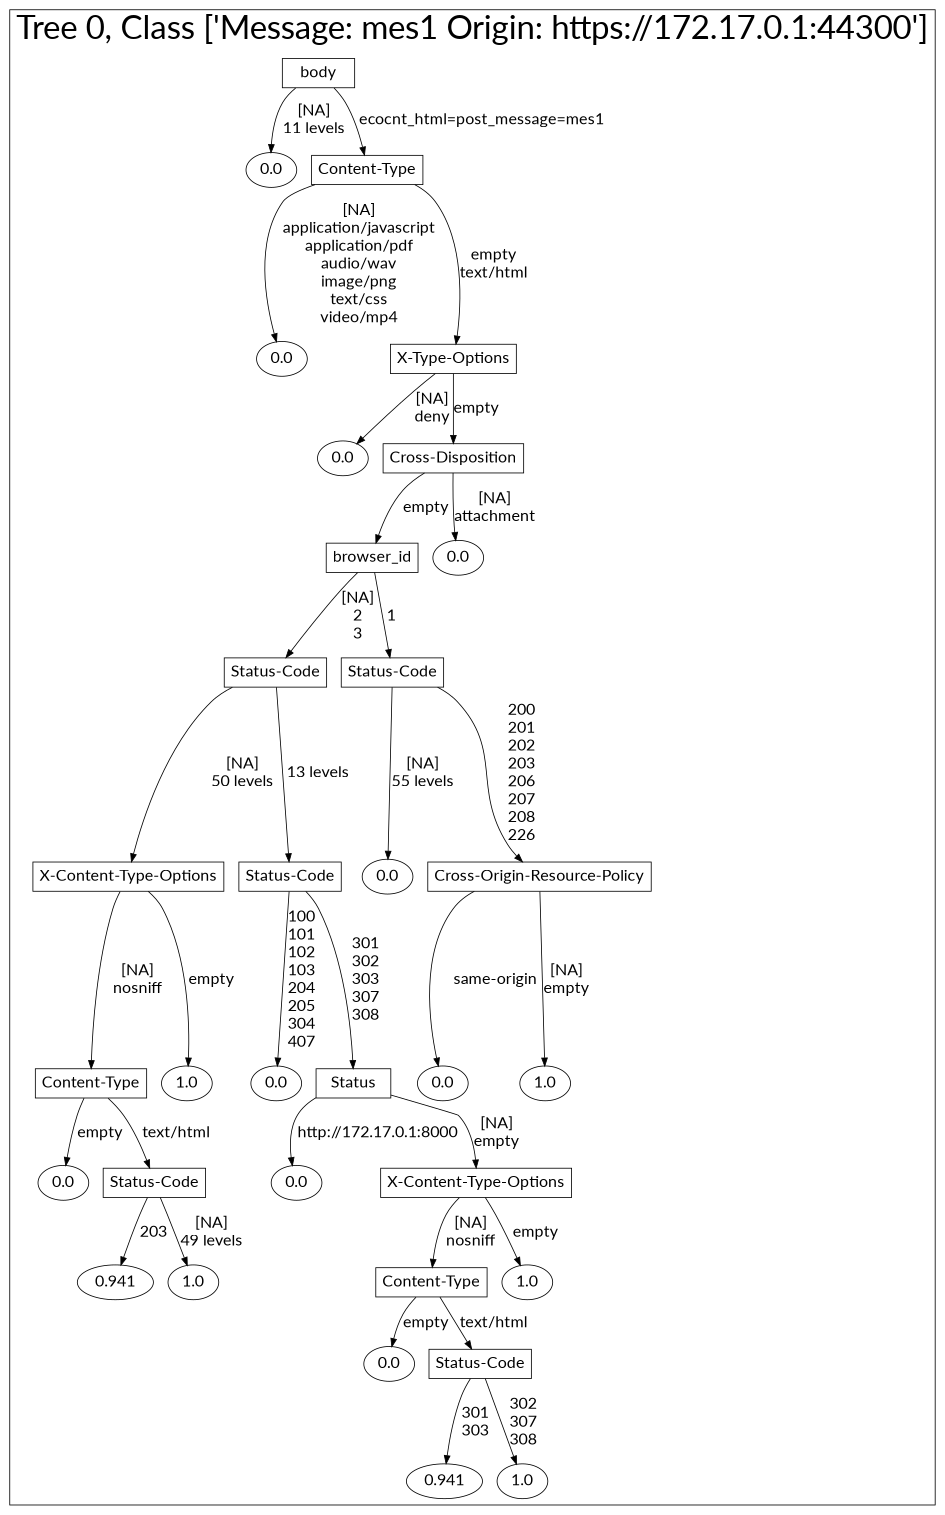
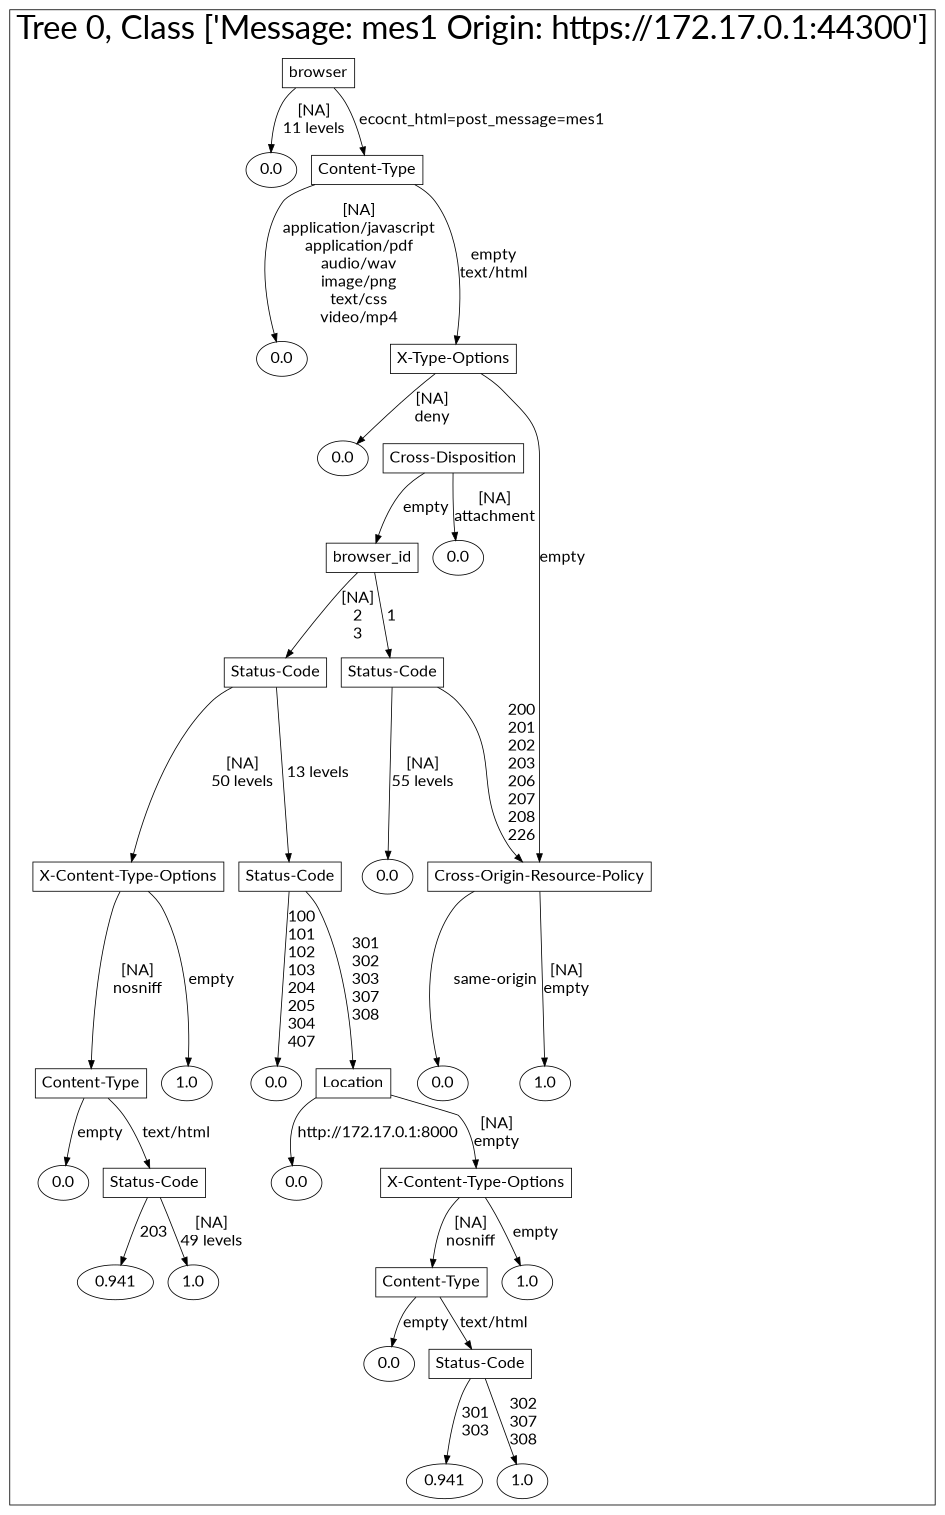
node "body": label "body" -> "browser"
edge "X-Type-Options" -> "Cross-Disposition": now "X-Type-Options" -> "Cross-Origin-Resource-Policy"
node "Status": label "Status" -> "Location"
